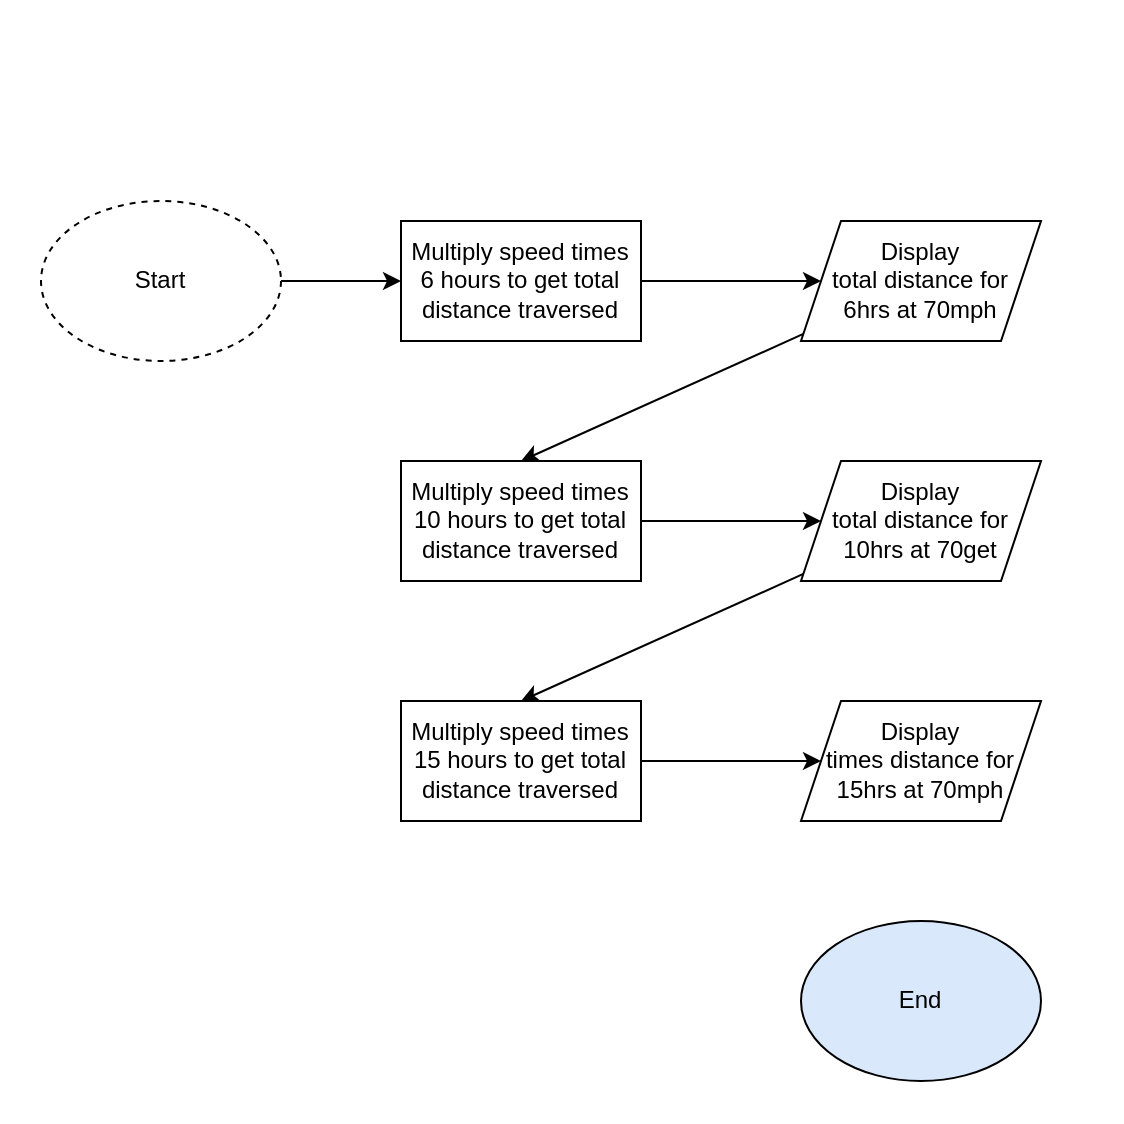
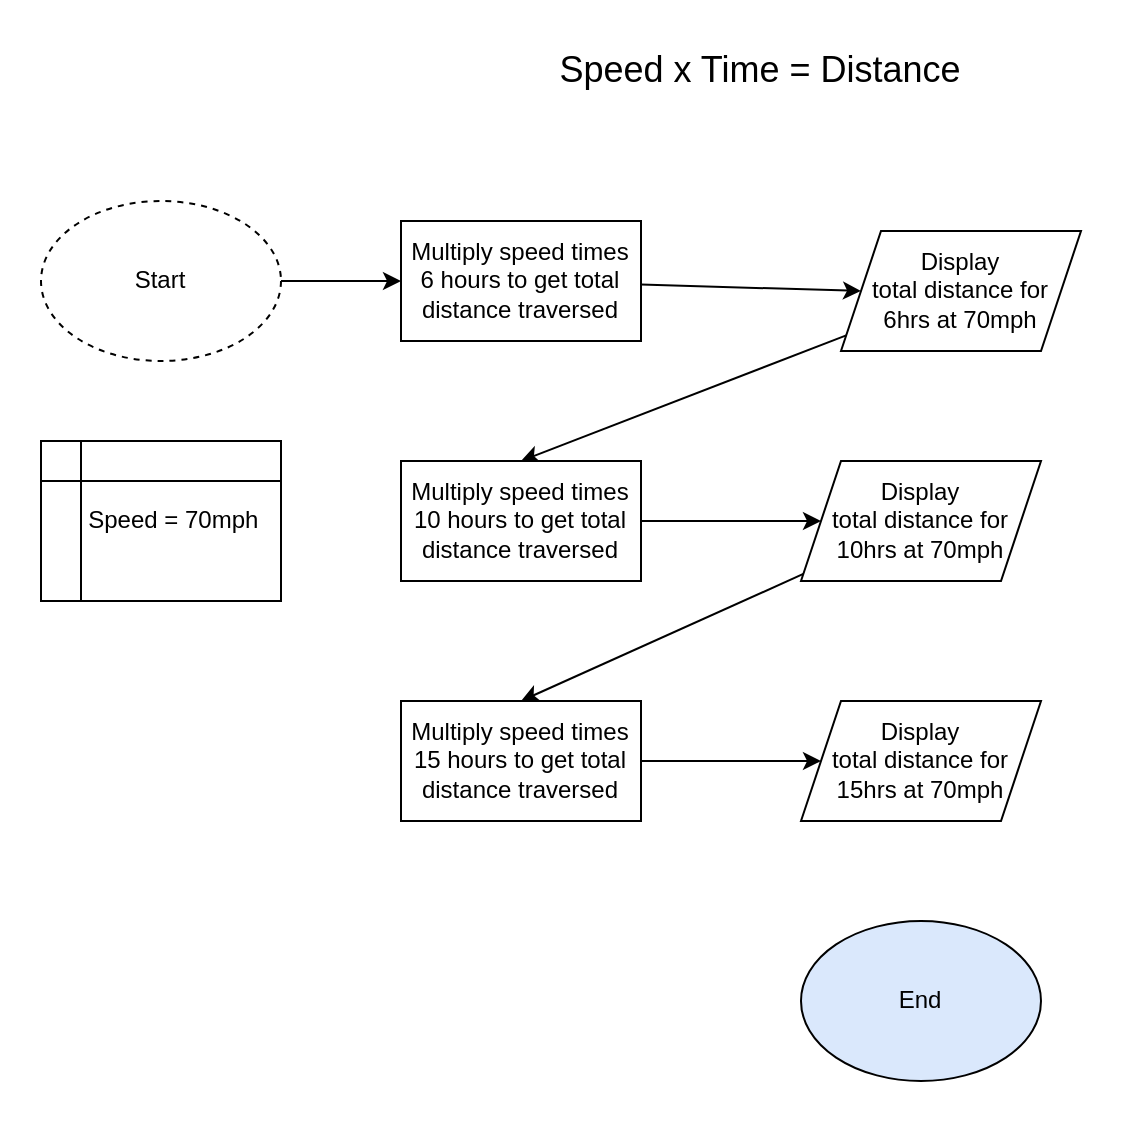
node "Speed x Time = Distance": added
node "Display total distance for 6hrs at 70mph": moved (921, 281) -> (961, 291)
node "Speed = 70mph": added
node "Display total distance for 10hrs at 70get": label "Display total distance for 10hrs at 70get" -> "Display total distance for 10hrs at 70mph"
node "Display times distance for 15hrs at 70mph": label "Display times distance for 15hrs at 70mph" -> "Display total distance for 15hrs at 70mph"
